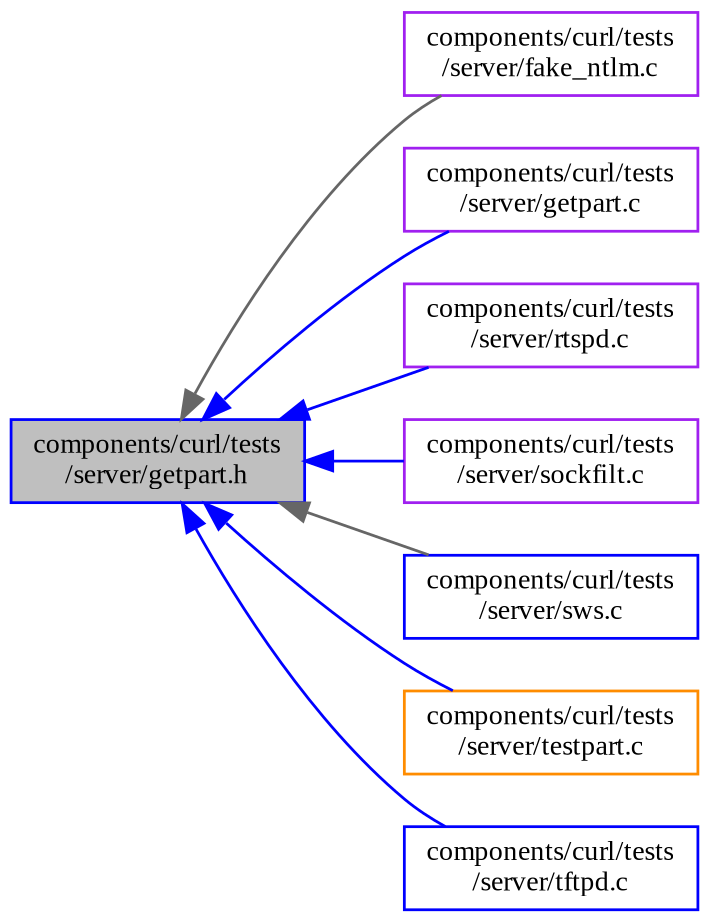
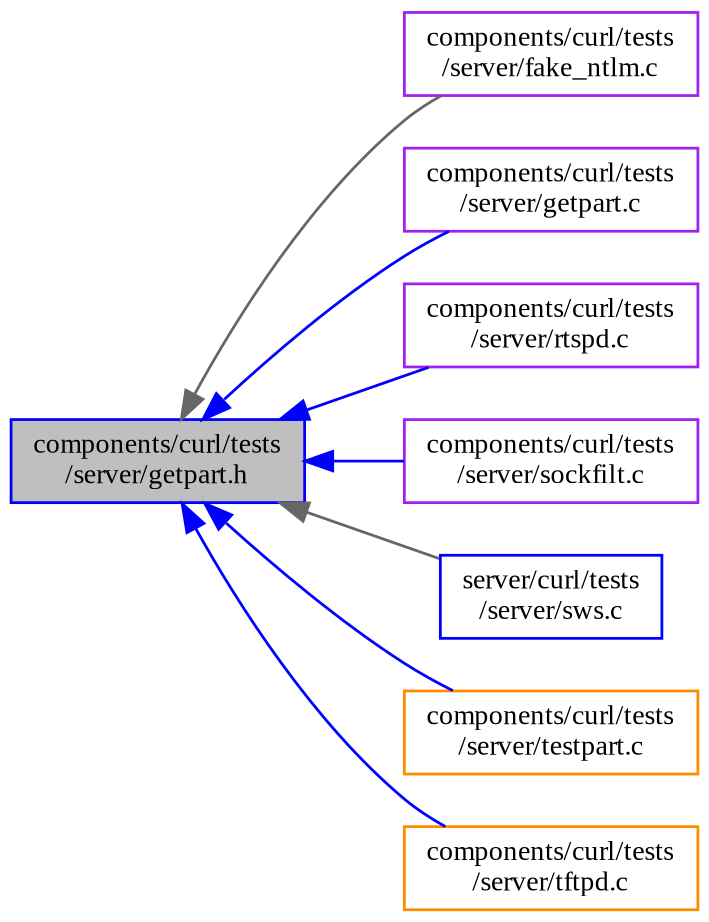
node "components/curl/tests /server/sws.c": label "components/curl/tests /server/sws.c" -> "server/curl/tests /server/sws.c"
node "components/curl/tests /server/tftpd.c": color blue -> darkorange
